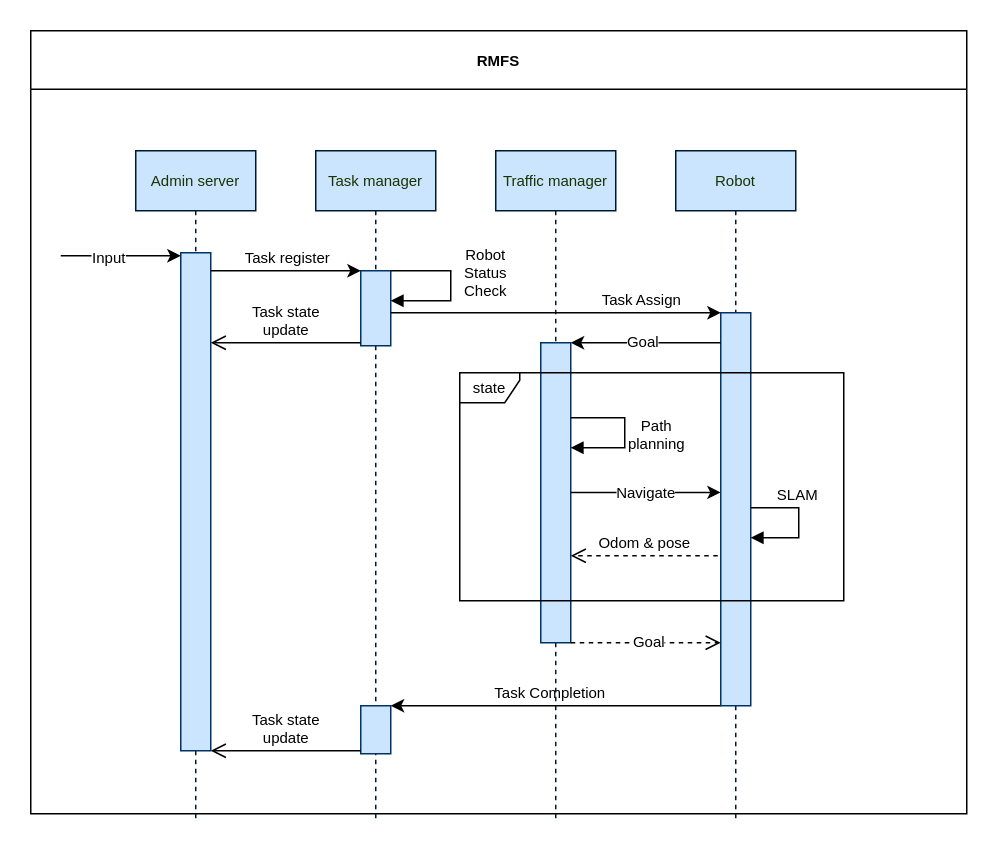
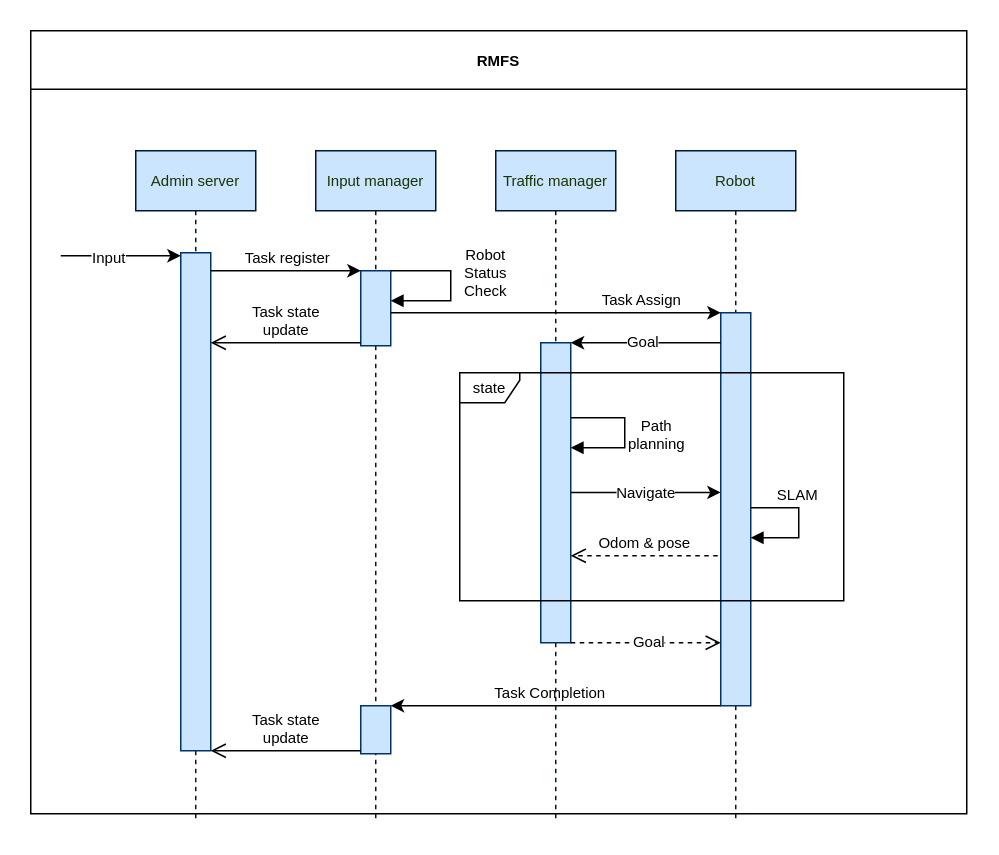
node "Task manager": label "Task manager" -> "Input manager"
